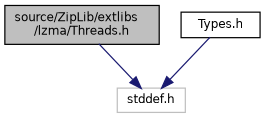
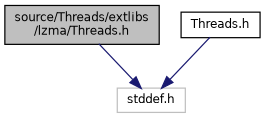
node "source/ZipLib/extlibs /lzma/Threads.h": label "source/ZipLib/extlibs /lzma/Threads.h" -> "source/Threads/extlibs /lzma/Threads.h"
node "Types.h": label "Types.h" -> "Threads.h"
